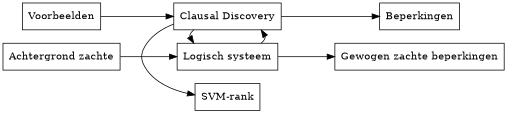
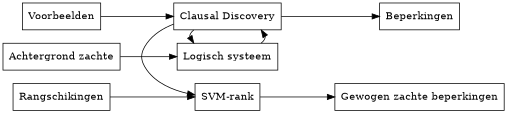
edge "Logisch systeem" -> "Gewogen zachte beperkingen": now "SVM-rank" -> "Gewogen zachte beperkingen"
node "Rangschikingen": added
